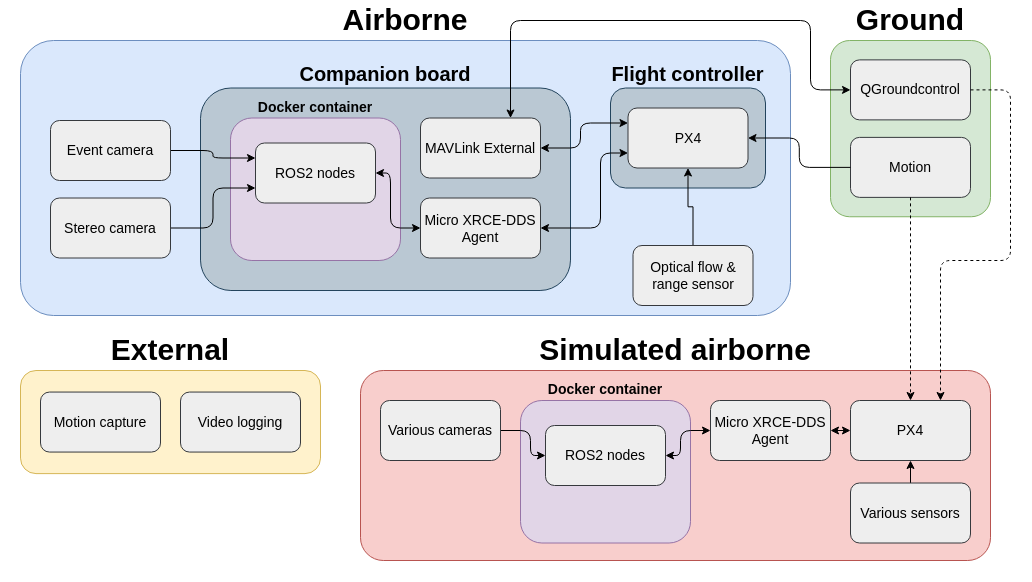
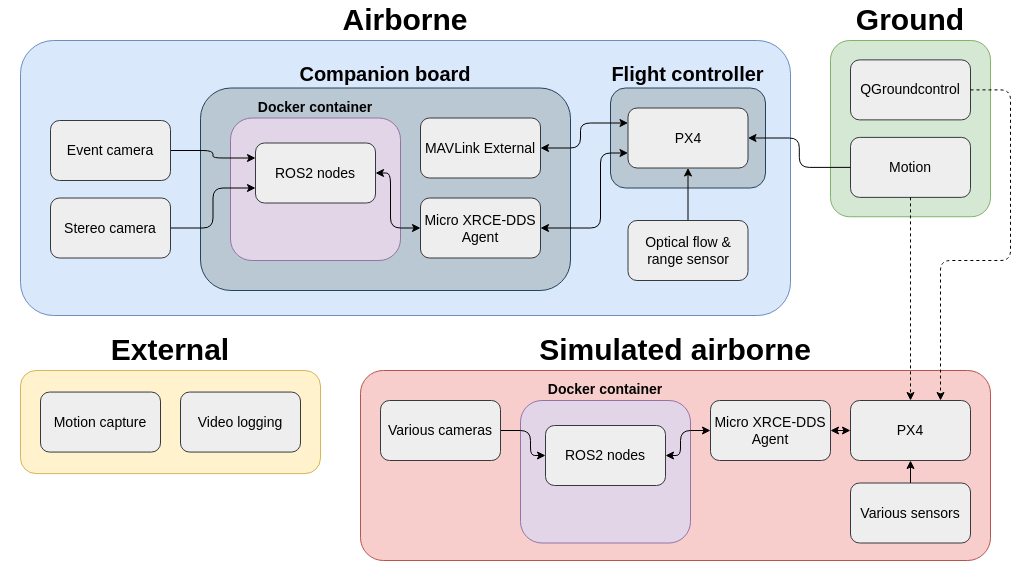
edge "QGroundcontrol" -- "MAVLink External": removed
node "Optical flow & range sensor": moved (693, 276) -> (688, 251)
